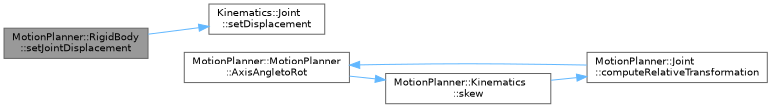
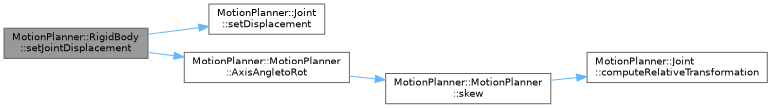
node "Kinematics::Joint ::setDisplacement": label "Kinematics::Joint ::setDisplacement" -> "MotionPlanner::Joint ::setDisplacement"
edge "MotionPlanner::Joint ::computeRelativeTransformation" -> "MotionPlanner::MotionPlanner ::AxisAngletoRot": now "MotionPlanner::RigidBody ::setJointDisplacement" -> "MotionPlanner::MotionPlanner ::AxisAngletoRot"
node "MotionPlanner::Kinematics ::skew": label "MotionPlanner::Kinematics ::skew" -> "MotionPlanner::MotionPlanner ::skew"
